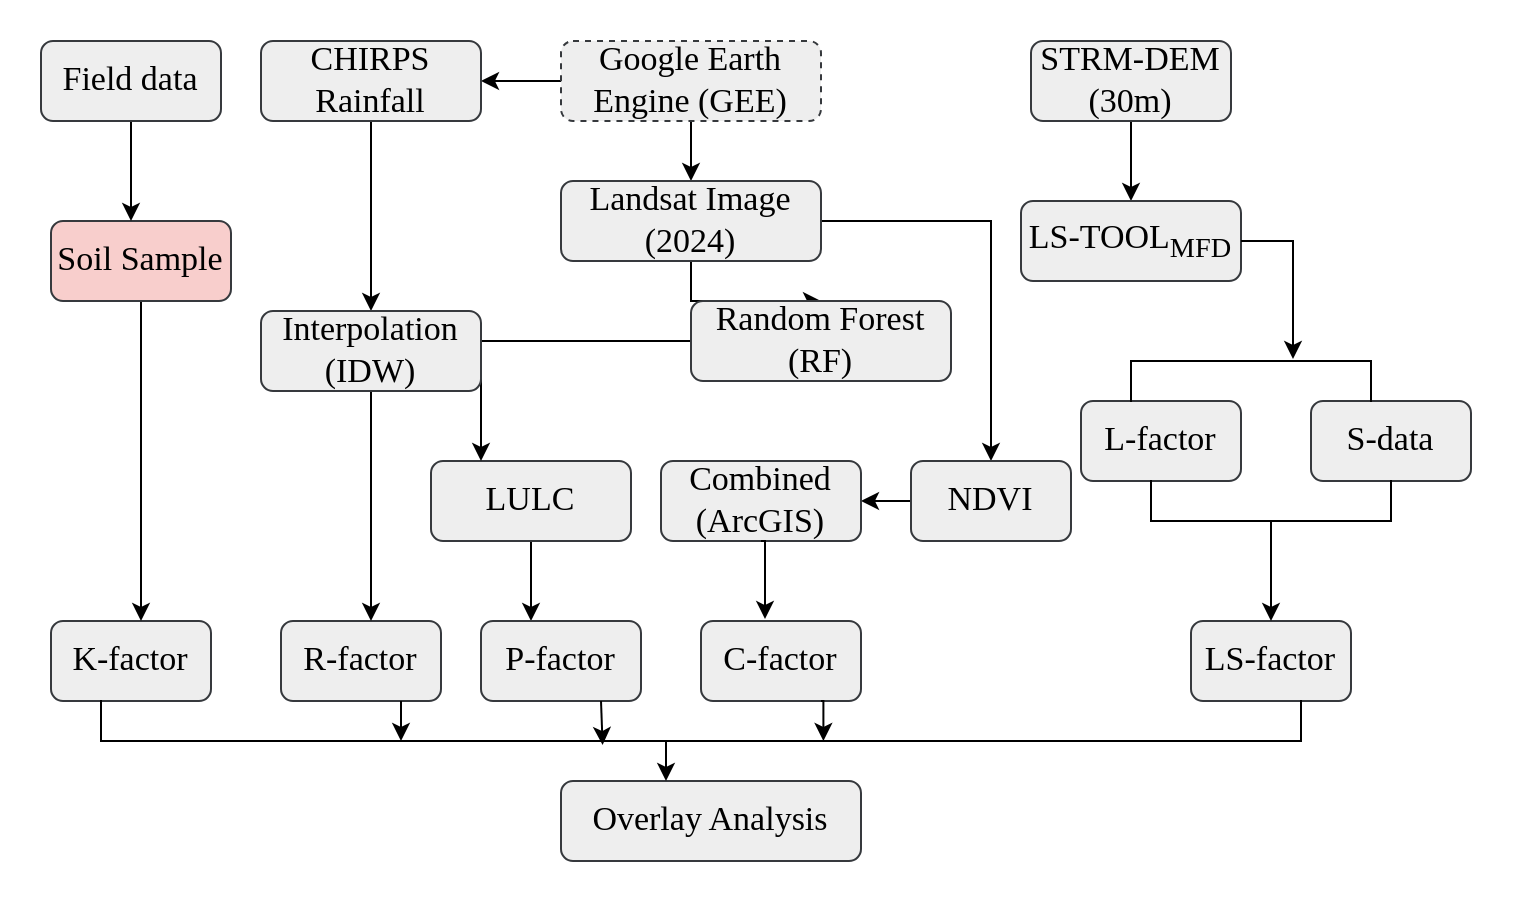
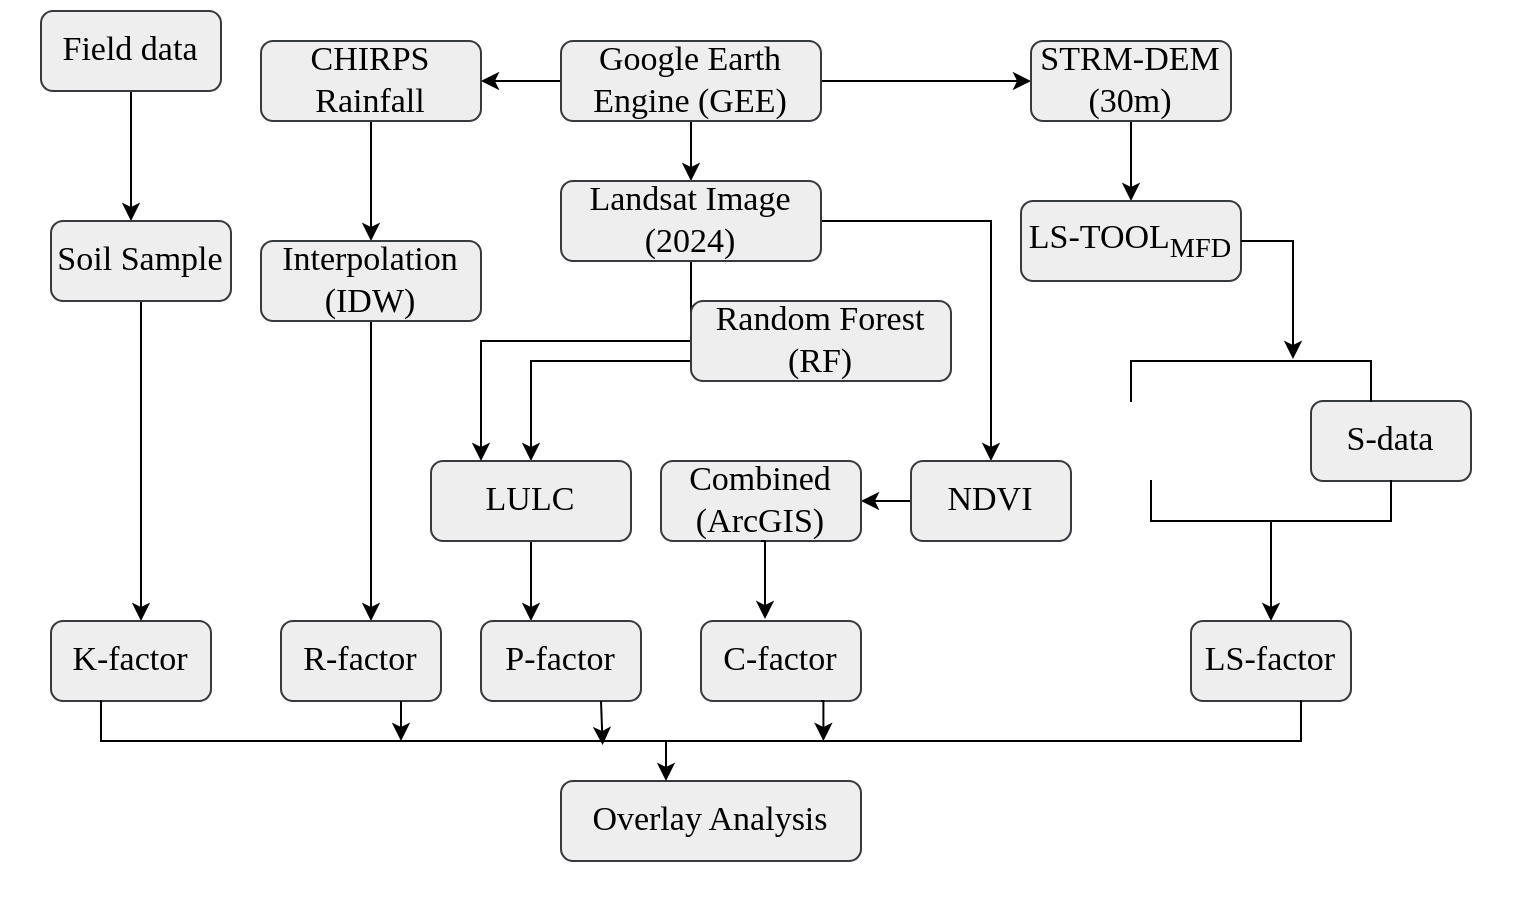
node "Field data": moved (131, 81) -> (131, 51)
node "Google Earth Engine (GEE)": style dashed -> solid
edge "Google Earth Engine (GEE)" -> "STRM-DEM (30m)": added
node "Soil Sample": fillcolor #f8cecc -> #eeeeee
edge "Landsat Image (2024)" -> "Random Forest (RF)": now "Landsat Image (2024)" -> "LULC"
node "Interpolation (IDW)": moved (371, 351) -> (371, 281)
node "L-factor": removed
